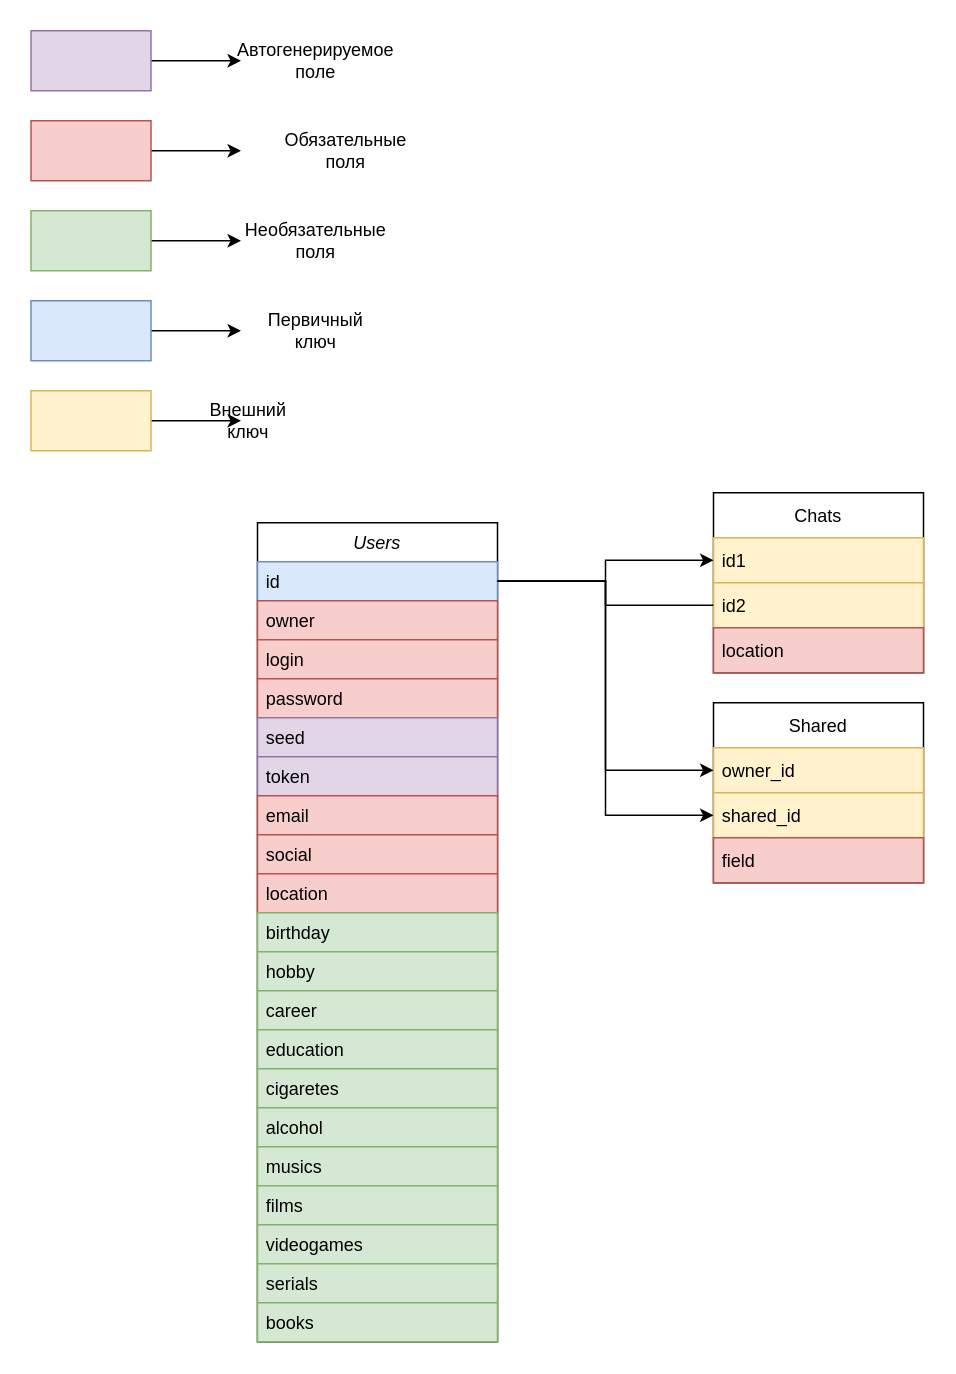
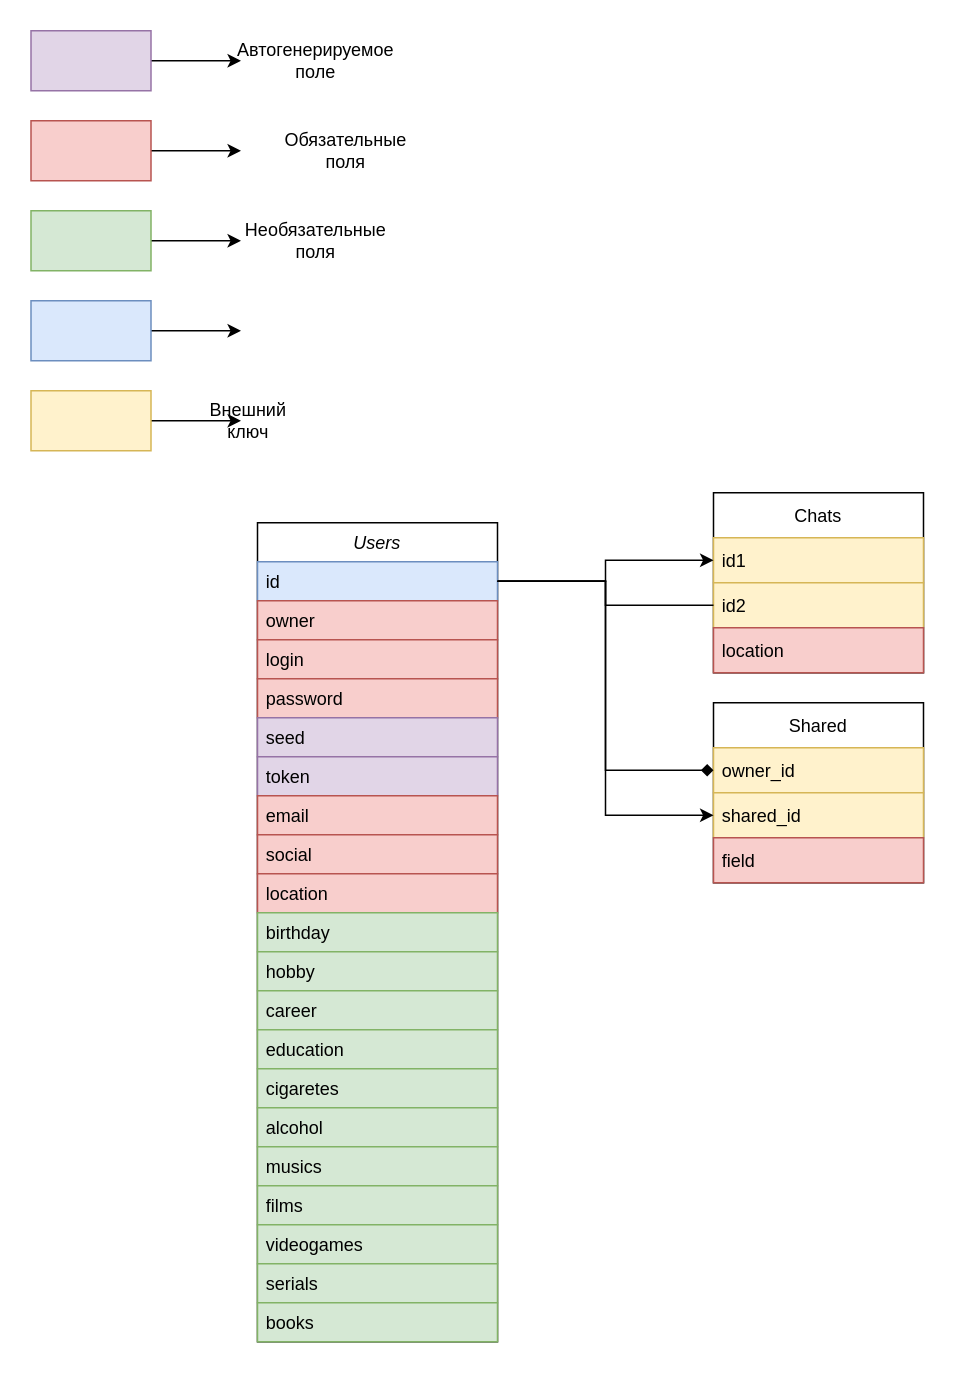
node "Первичный ключ": removed
edge "id" -> "owner_id": arrowhead classic -> diamond
